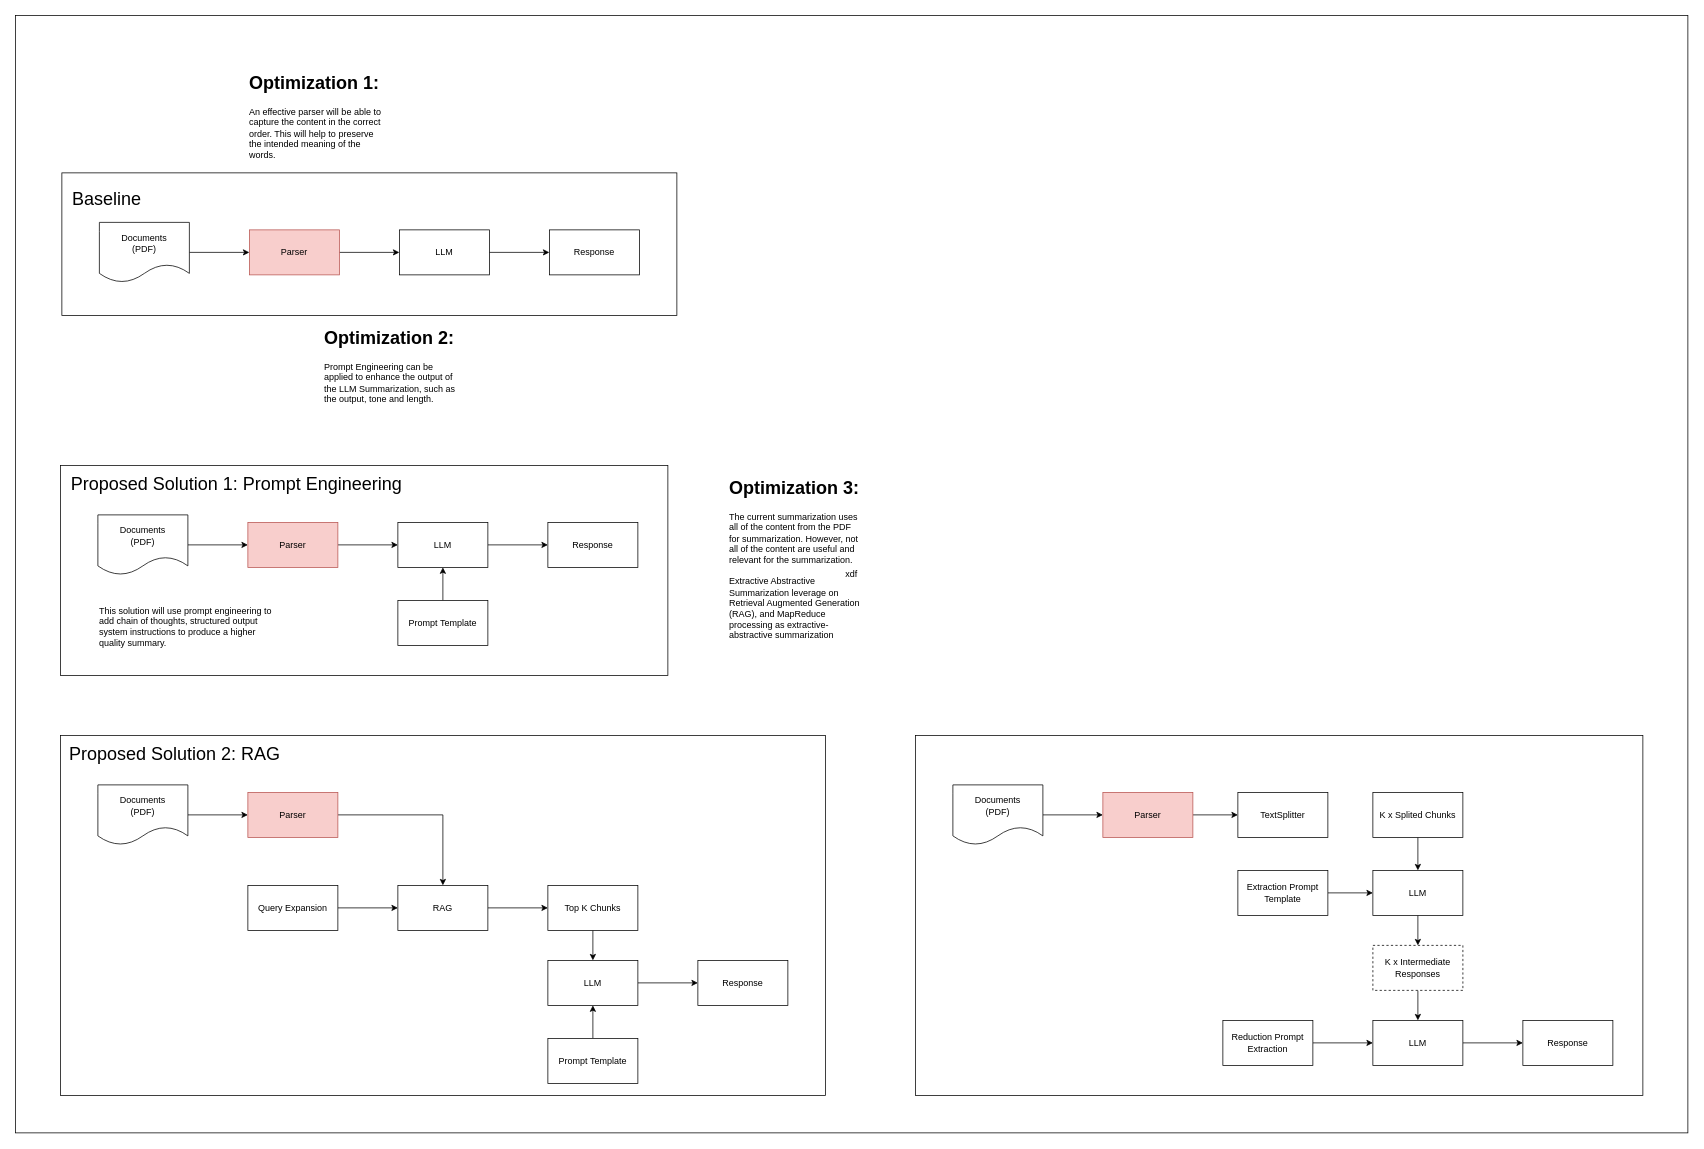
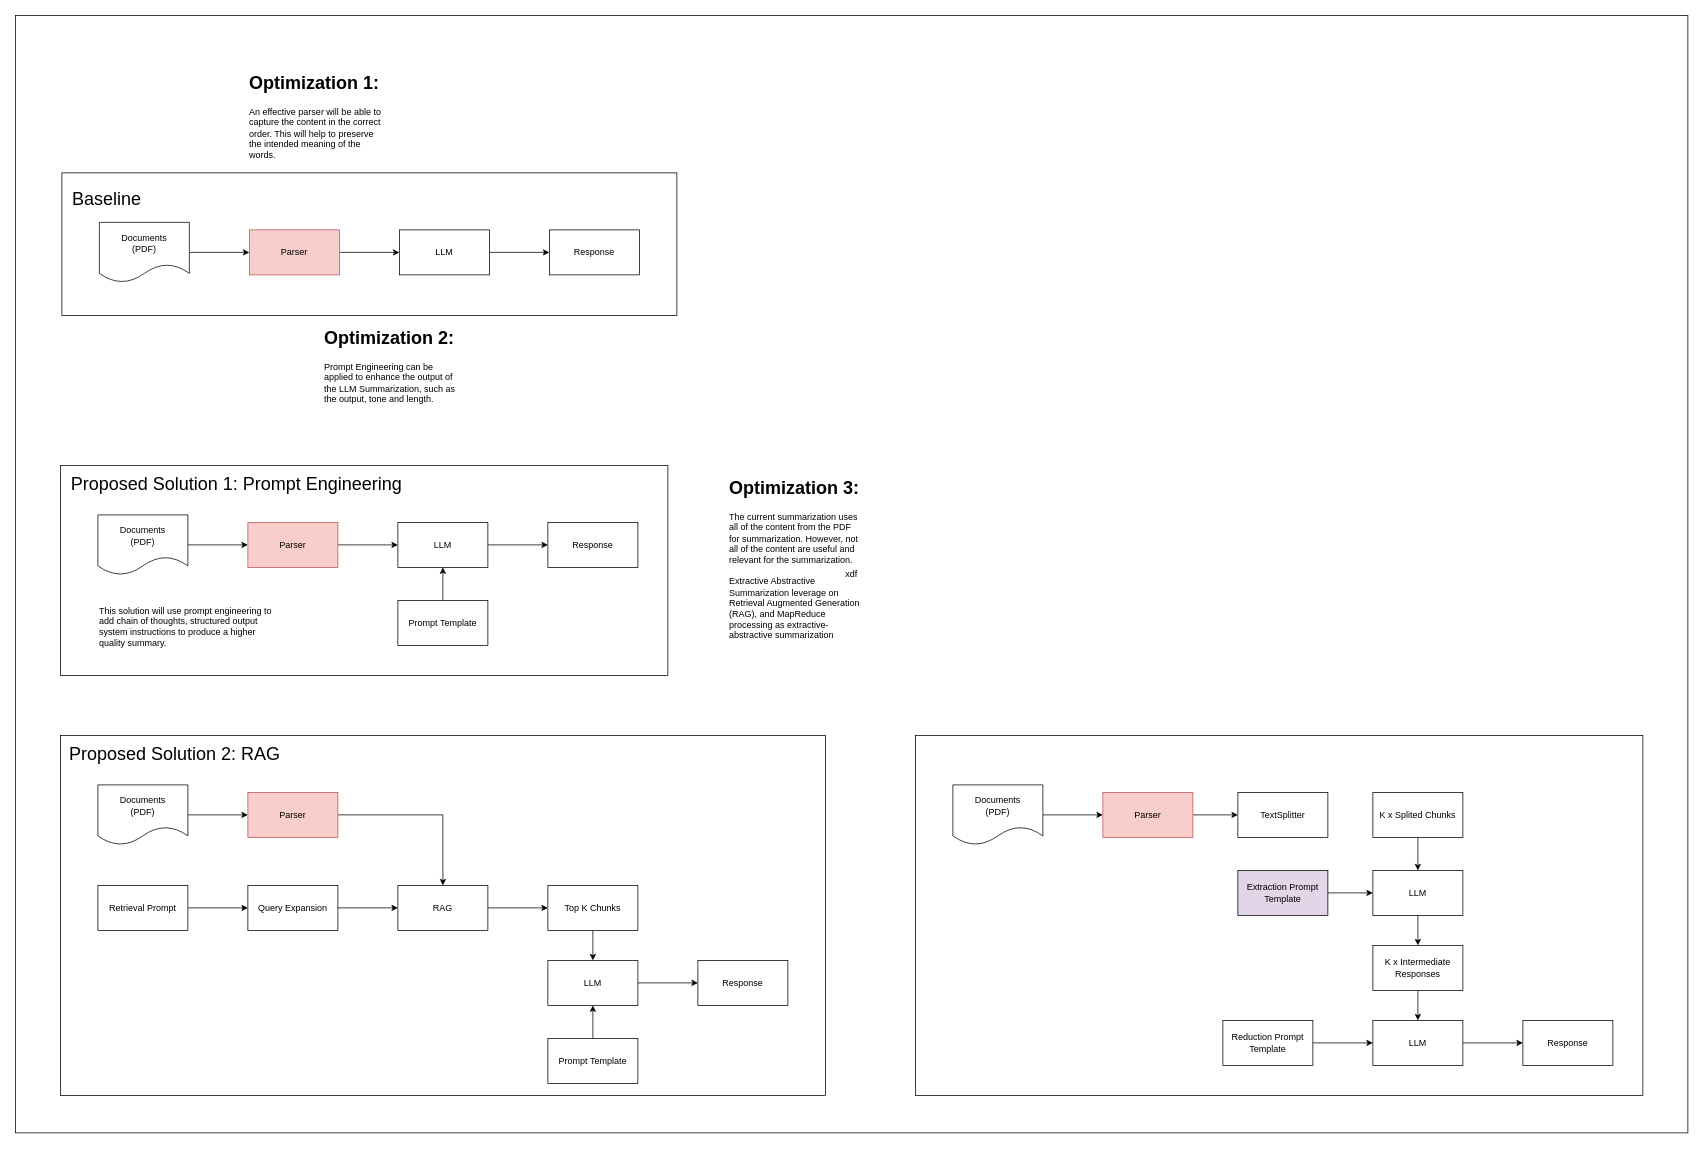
node "Extraction Prompt Template": fillcolor #ffffff -> #e1d5e7
node "Retrieval Prompt": added
edge "Retrieval Prompt" -> "Query Expansion": added
node "K x Intermediate Responses": style dashed -> solid
node "Reduction Prompt Extraction": label "Reduction Prompt Extraction" -> "Reduction Prompt Template"
